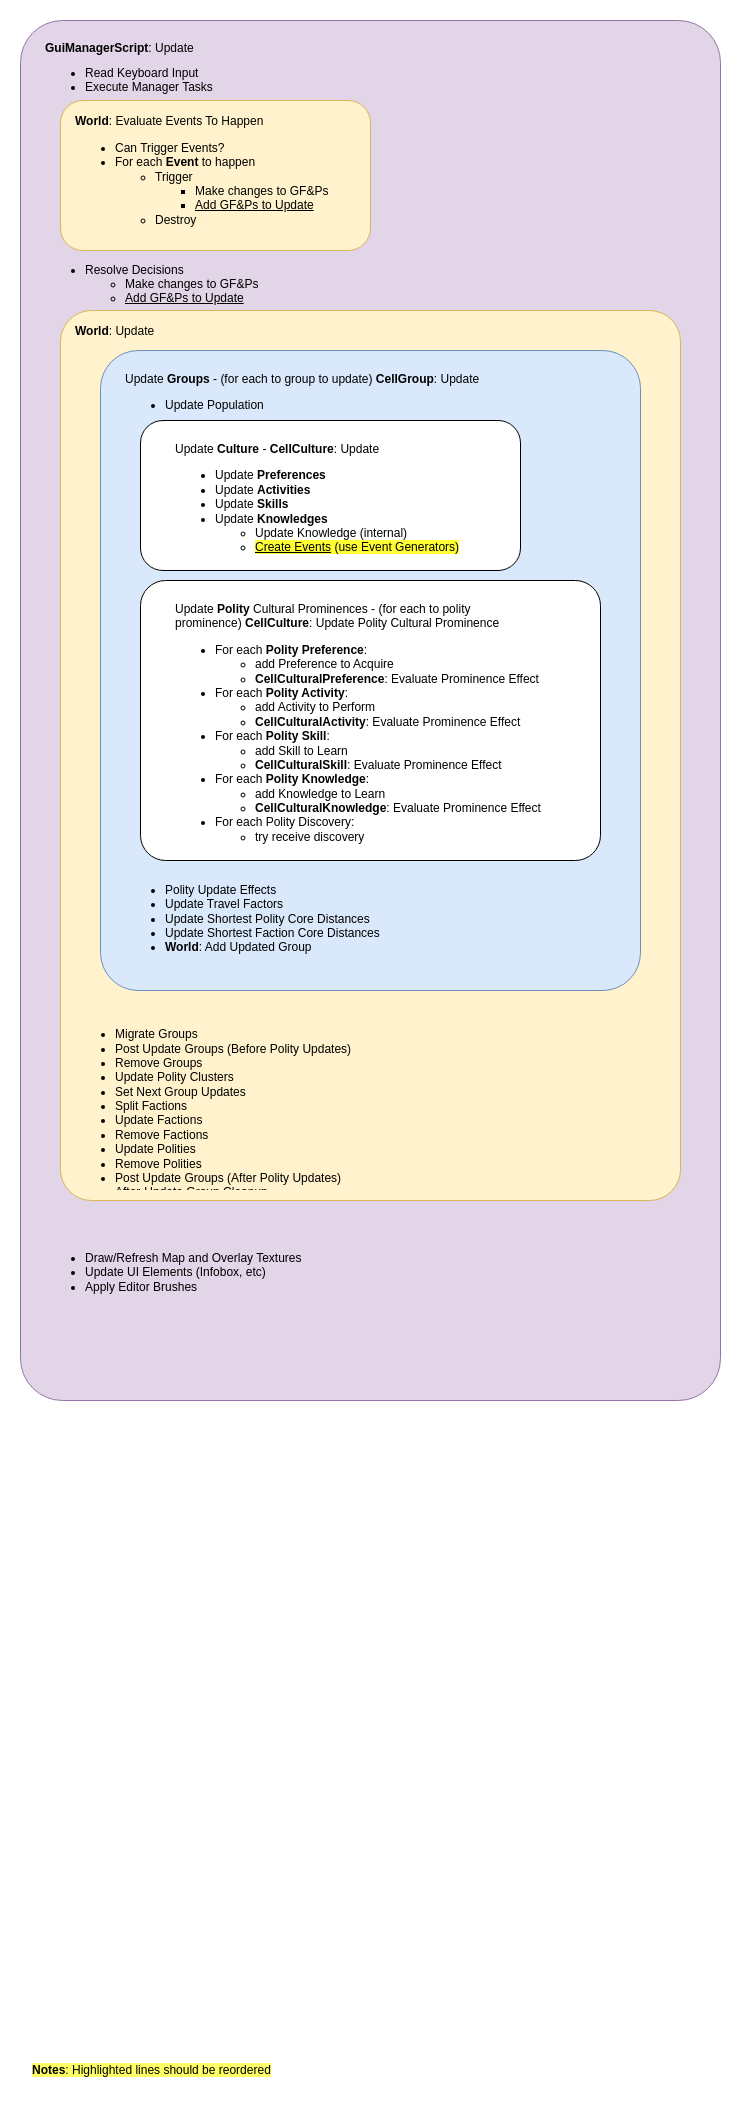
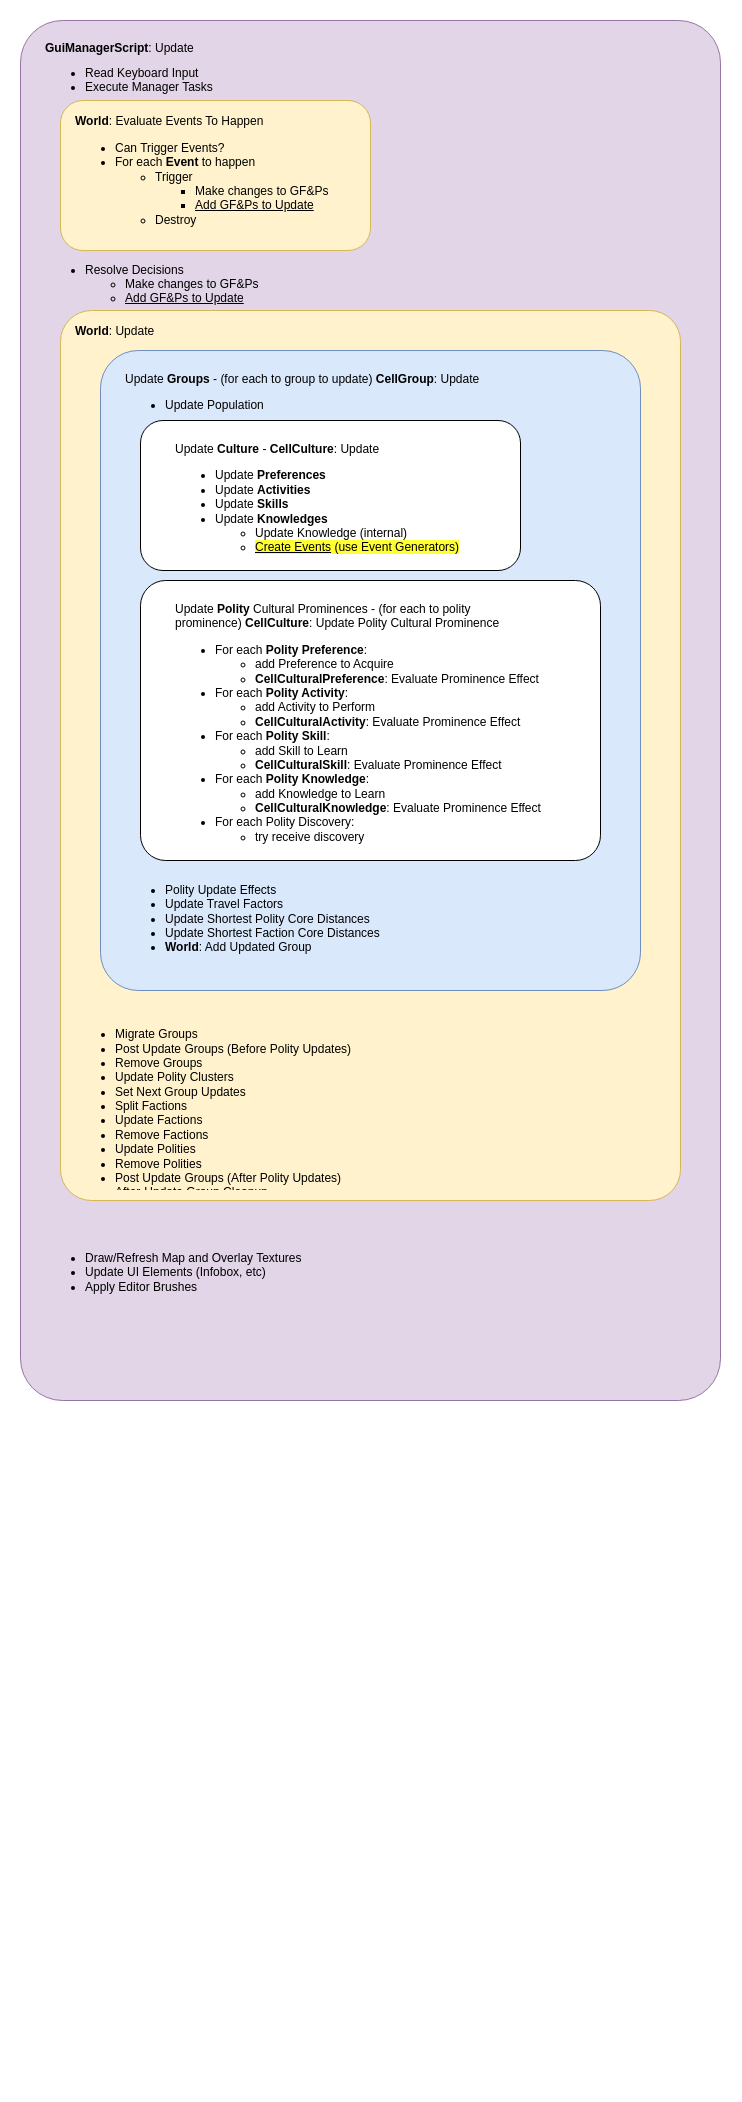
node "Notes: Highlighted lines should be reordered": removed
